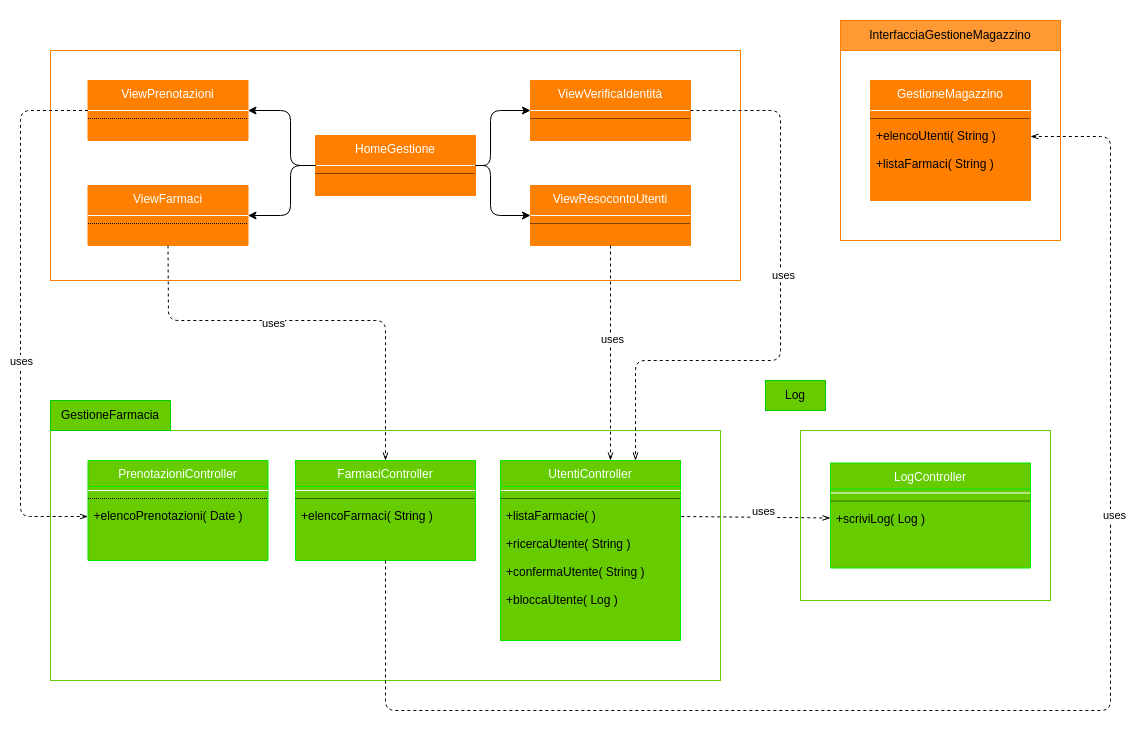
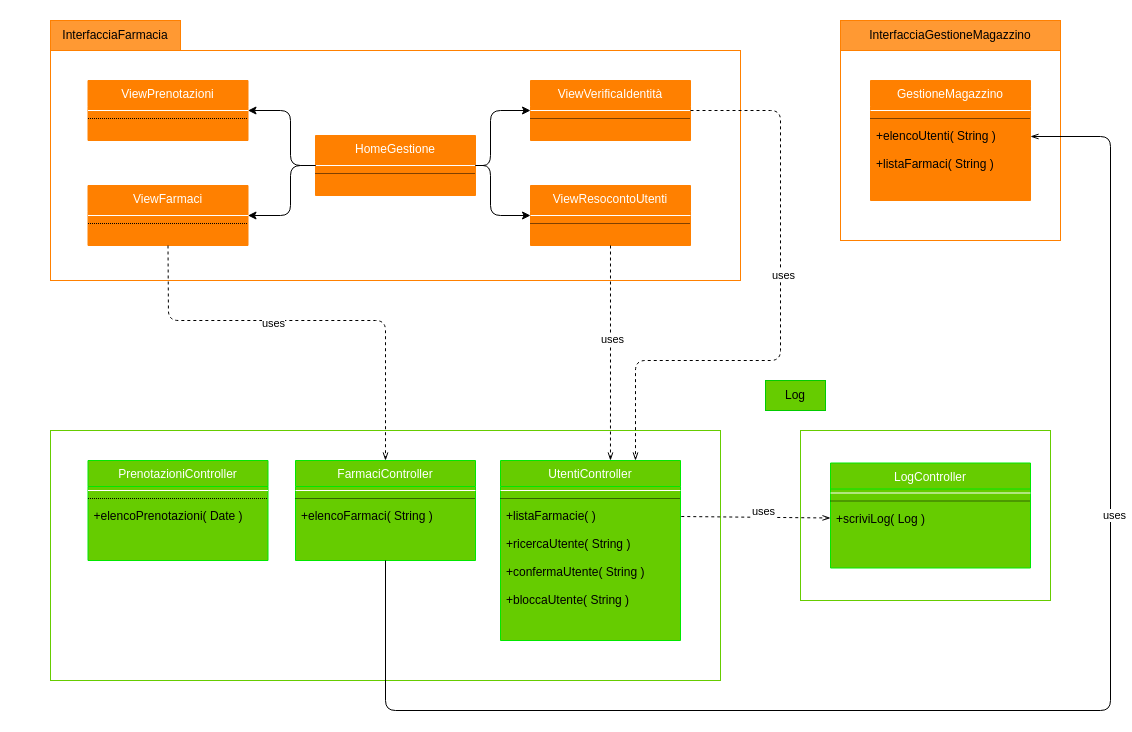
node "InterfacciaFarmacia": added
edge "ViewPrenotazioni" -> "+elencoPrenotazioni( Date )": removed, label "uses"
node "GestioneFarmacia": removed
node "+bloccaUtente( Log )": label "+bloccaUtente( Log )" -> "+bloccaUtente( String )"
edge "FarmaciController" -> "+elencoUtenti( String )": style dashed -> solid
